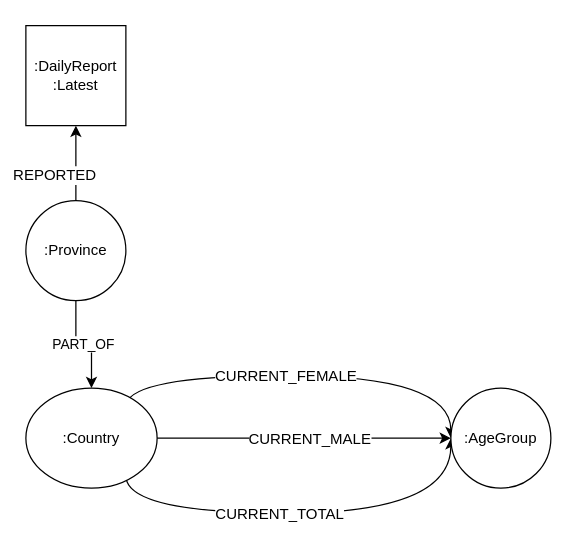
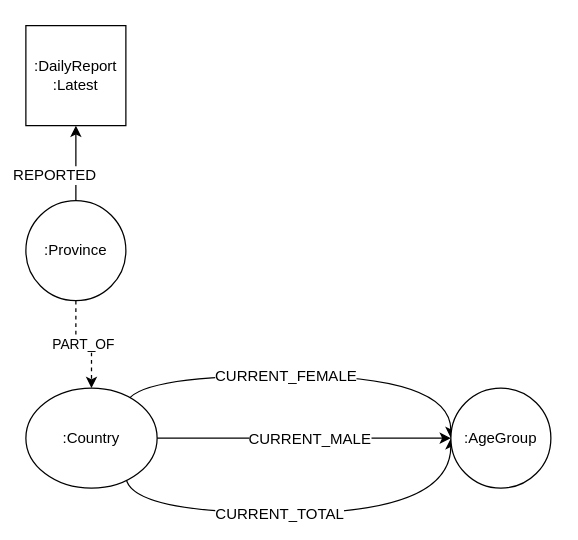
edge ":Province" -> ":Country": style solid -> dashed
